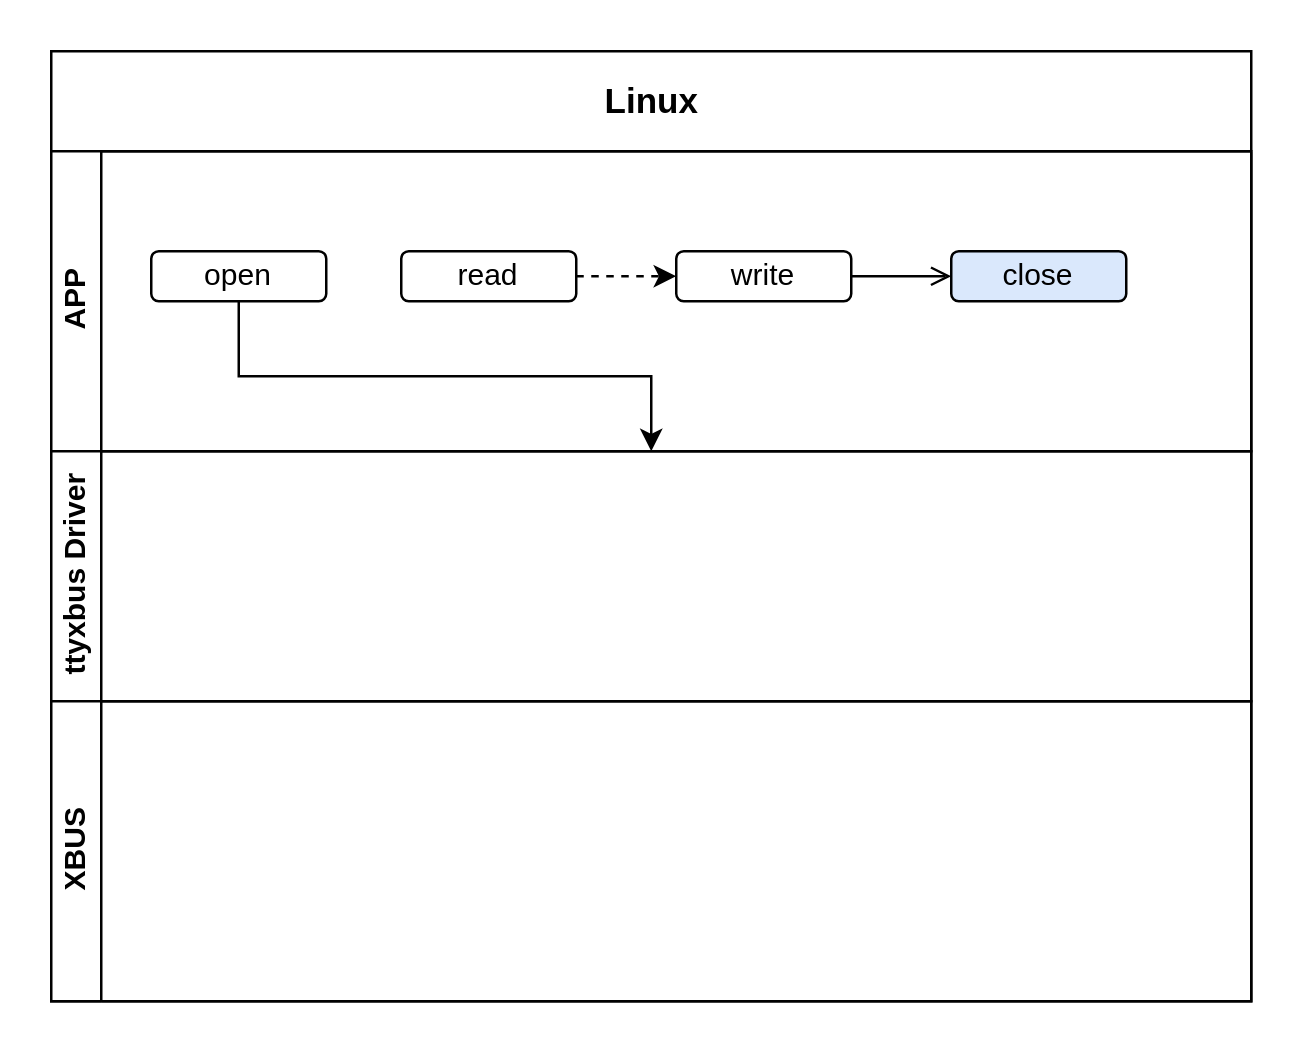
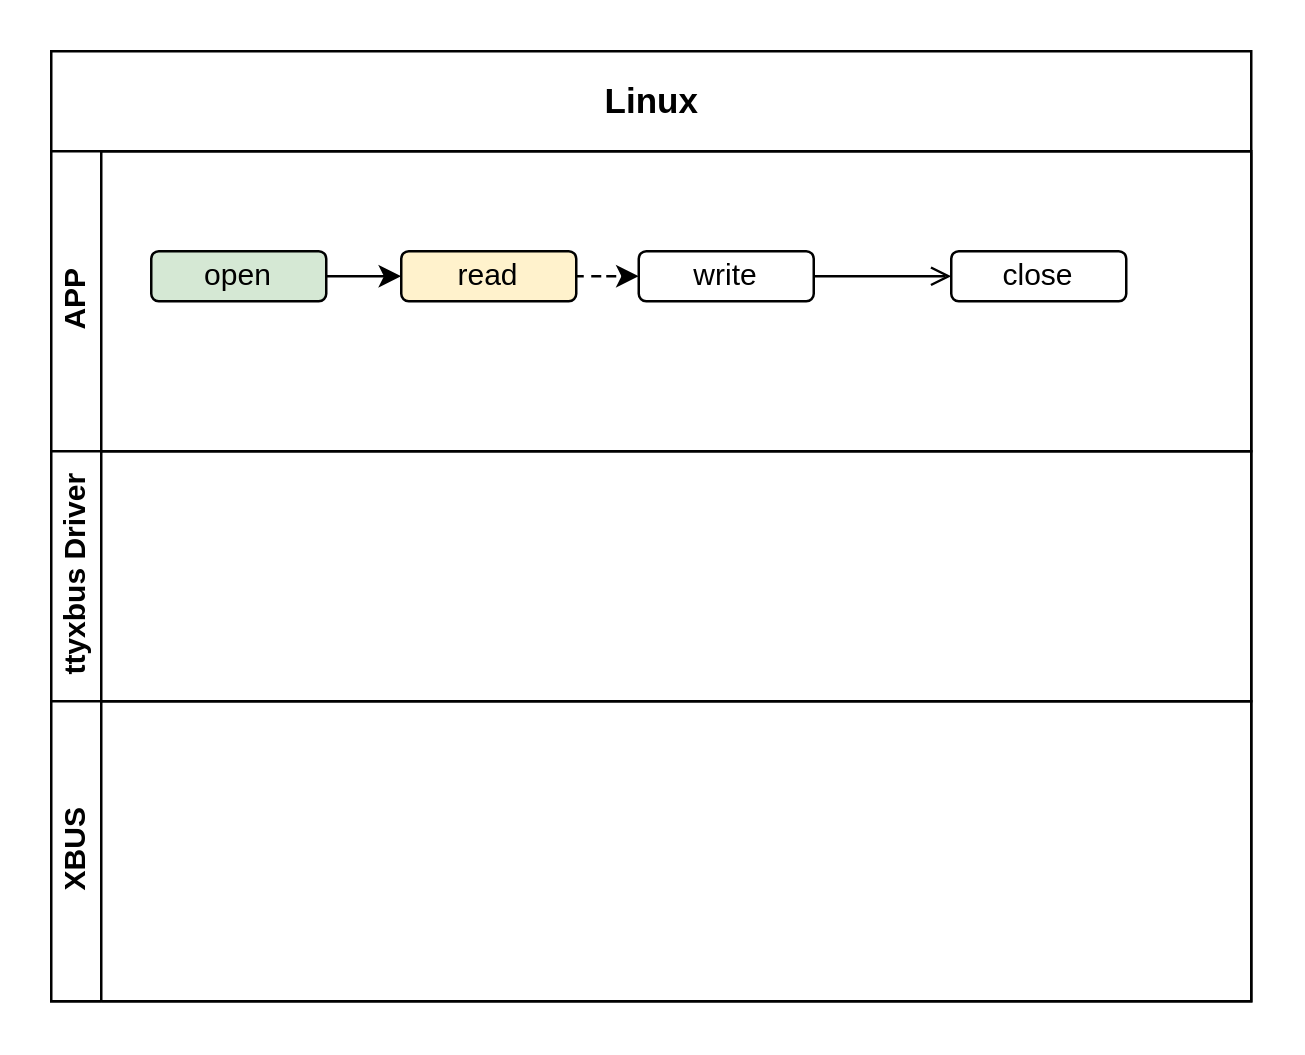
node "open": fillcolor #ffffff -> #d5e8d4
node "read": fillcolor #ffffff -> #fff2cc
node "write": moved (764, 276) -> (726, 276)
node "close": fillcolor #dae8fc -> #ffffff
edge "open" -> "ttyxbus Driver": now "open" -> "read"
